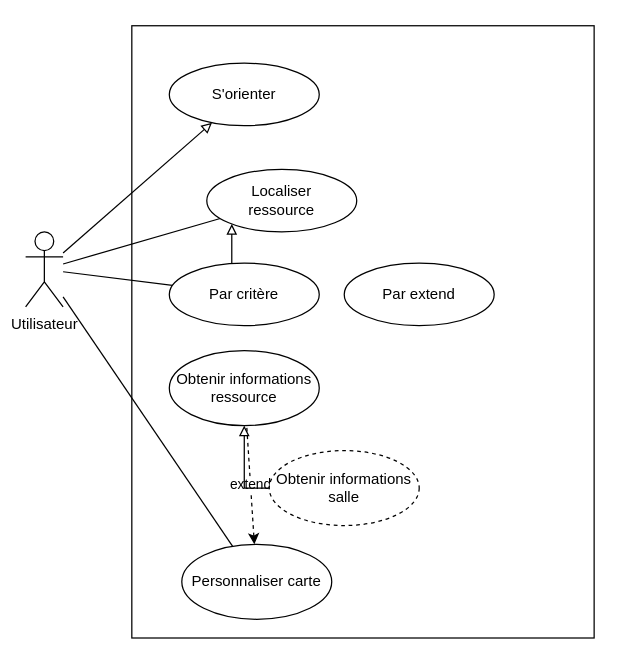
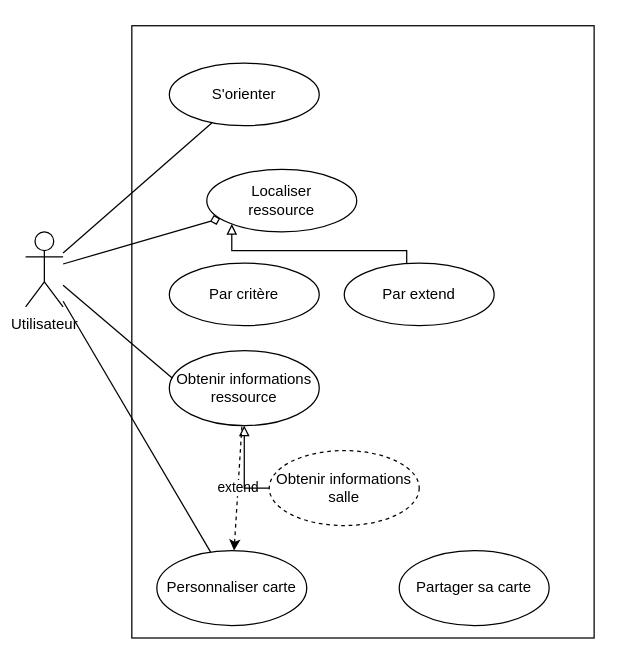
edge "Utilisateur" -> "S'orienter": arrowhead block -> none
edge "Localiser ressource" -- "Utilisateur": arrowhead none -> diamond
edge "Par extend" -> "Localiser ressource": added
edge "Par critère" -> "Localiser ressource": removed
edge "Utilisateur" -- "Par critère": now "Utilisateur" -- "Obtenir informations ressource"
node "Personnaliser carte": moved (257, 582) -> (232, 588)
node "Partager sa carte": added
